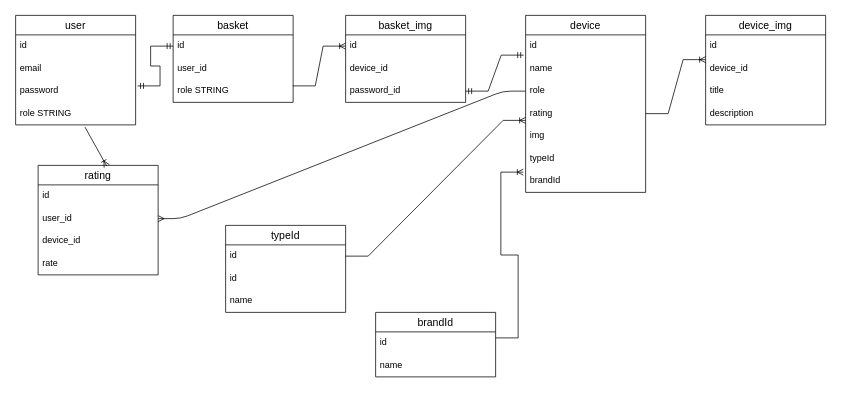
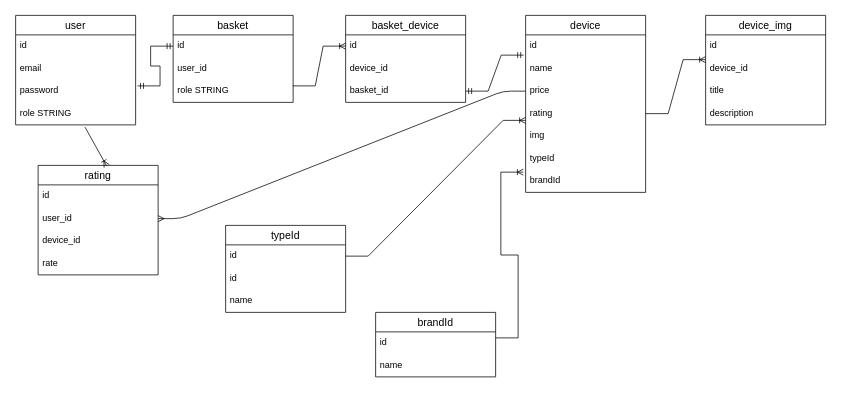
node "basket_img": label "basket_img" -> "basket_device"
node "password_id": label "password_id" -> "basket_id"
node "role": label "role" -> "price"
